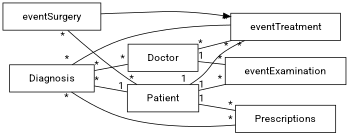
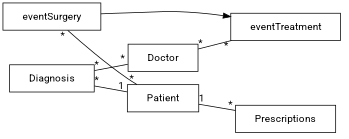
edge "eventTreatment" -- "Diagnosis": removed
edge "eventTreatment" -- "Patient": removed
node "eventExamination": removed
edge "Diagnosis" -- "Prescriptions": removed
